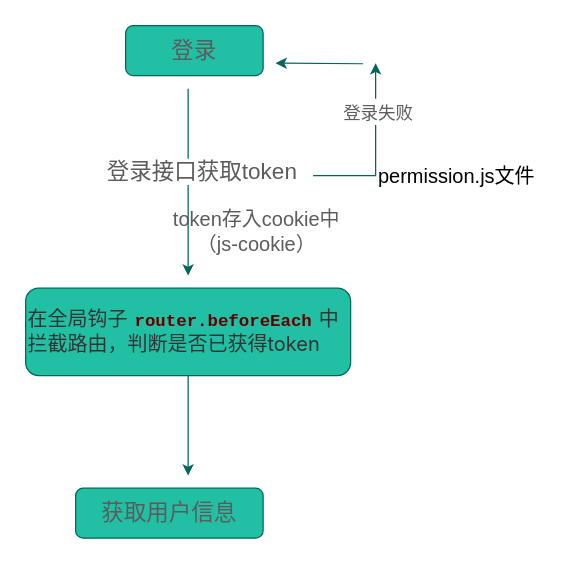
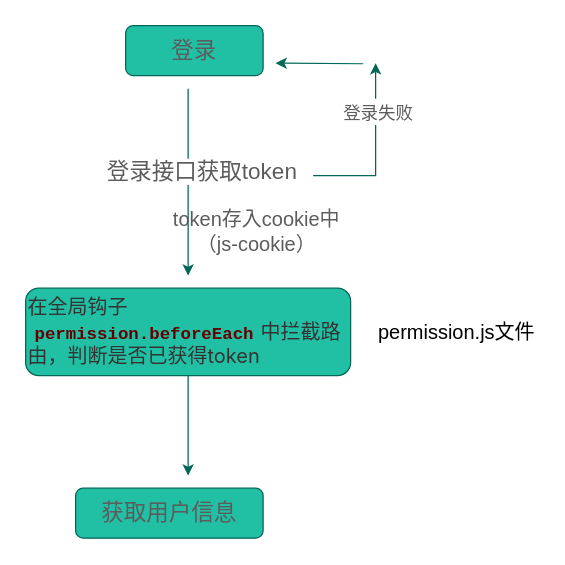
node "permission.js文件": moved (457, 176) -> (457, 332)
node "在全局钩子router.beforeEach中拦截路由，判断是否已获得token": label "在全局钩子router.beforeEach中拦截路由，判断是否已获得token" -> "在全局钩子permission.beforeEach中拦截路由，判断是否已获得token"
